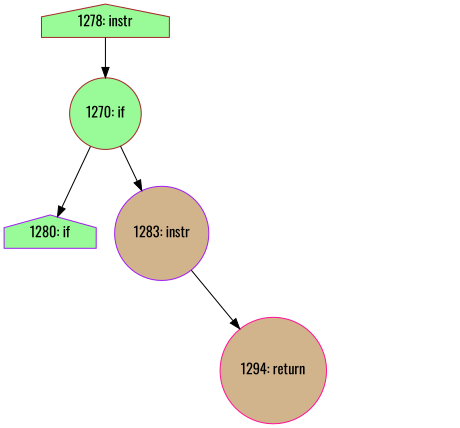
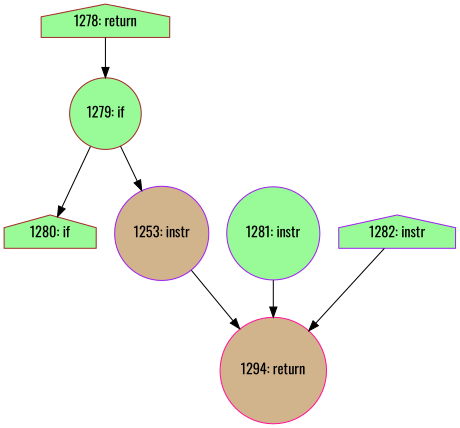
node "1278: instr": label "1278: instr" -> "1278: return"
node "1270: if": label "1270: if" -> "1279: if"
node "1280: if": color purple -> brown
node "1283: instr": label "1283: instr" -> "1253: instr"
node "1281: instr": added
node "1282: instr": added
